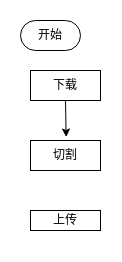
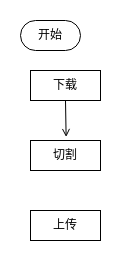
edge "下载" -> "切割": arrowhead classic -> open
node "上传": size 70x20 -> 70x30
